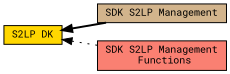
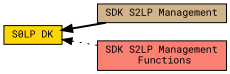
node "S2LP DK": label "S2LP DK" -> "S0LP DK"
